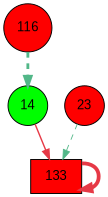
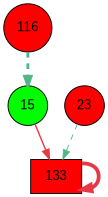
node "14": label "14" -> "15"
